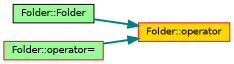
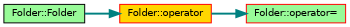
edge "Folder::operator=" -> "Folder::operator": reversed
